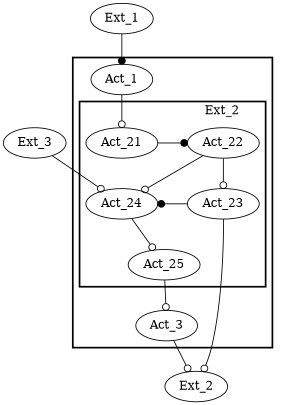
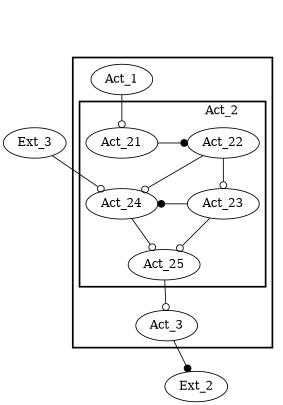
node "Ext_1": removed
cluster "                          Ext_2": label "                          Ext_2" -> "                          Act_2"
edge "Act_23" -> "Ext_2": now "Act_23" -> "Act_25"
edge "Act_3" -> "Ext_2": arrowhead odot -> dot
